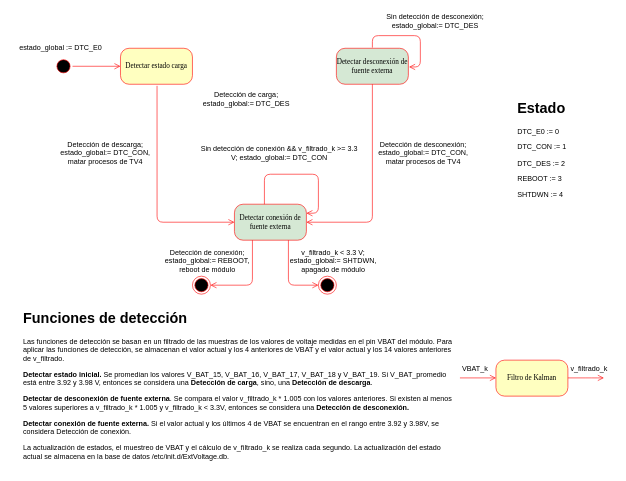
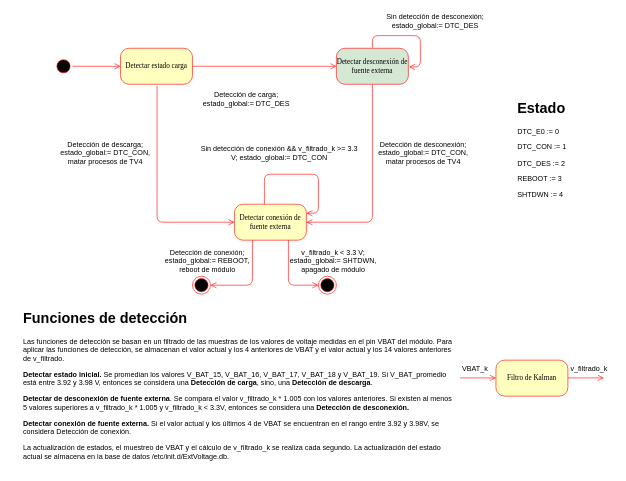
node "estado_global := DTC_E0": removed
edge "Detectar estado carga" -> "Detectar desconexión de fuente externa": added
node "Detectar conexión de fuente externa": fillcolor #d5e8d4 -> #ffffc0
